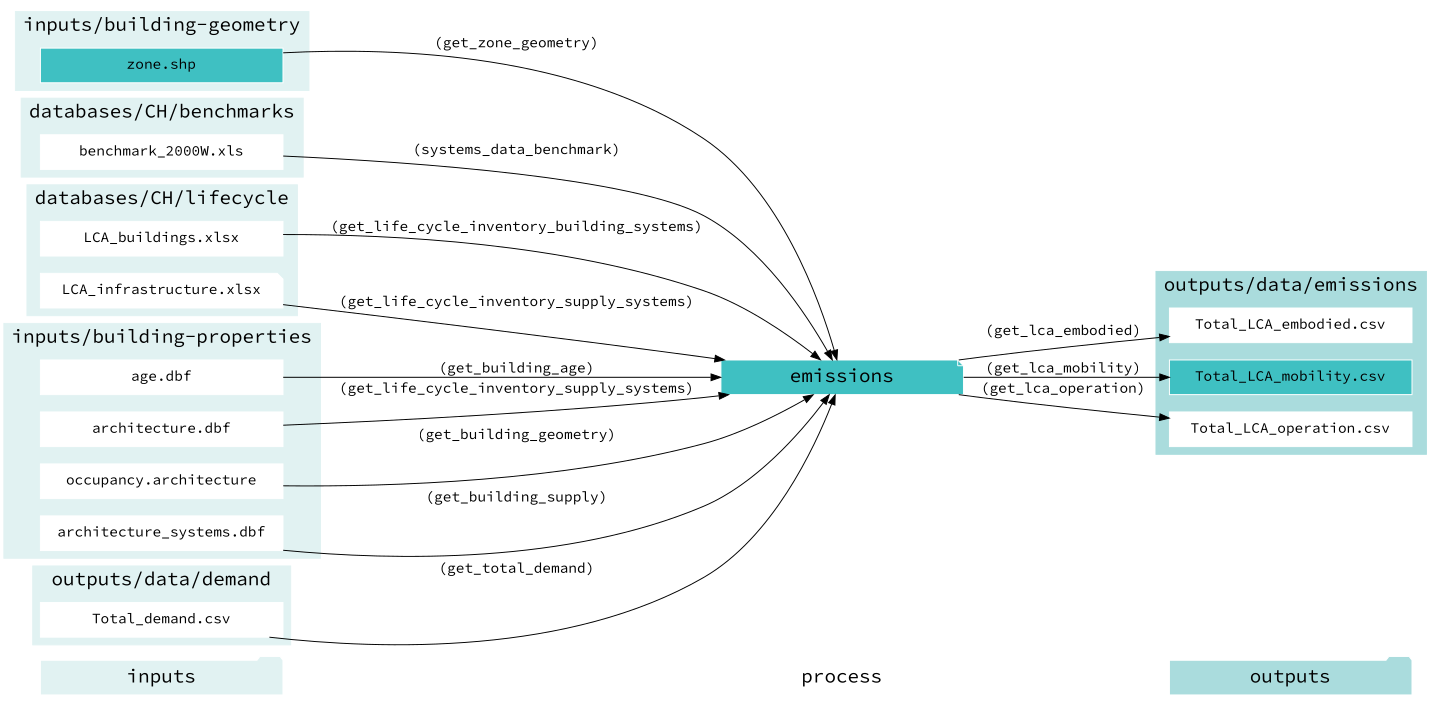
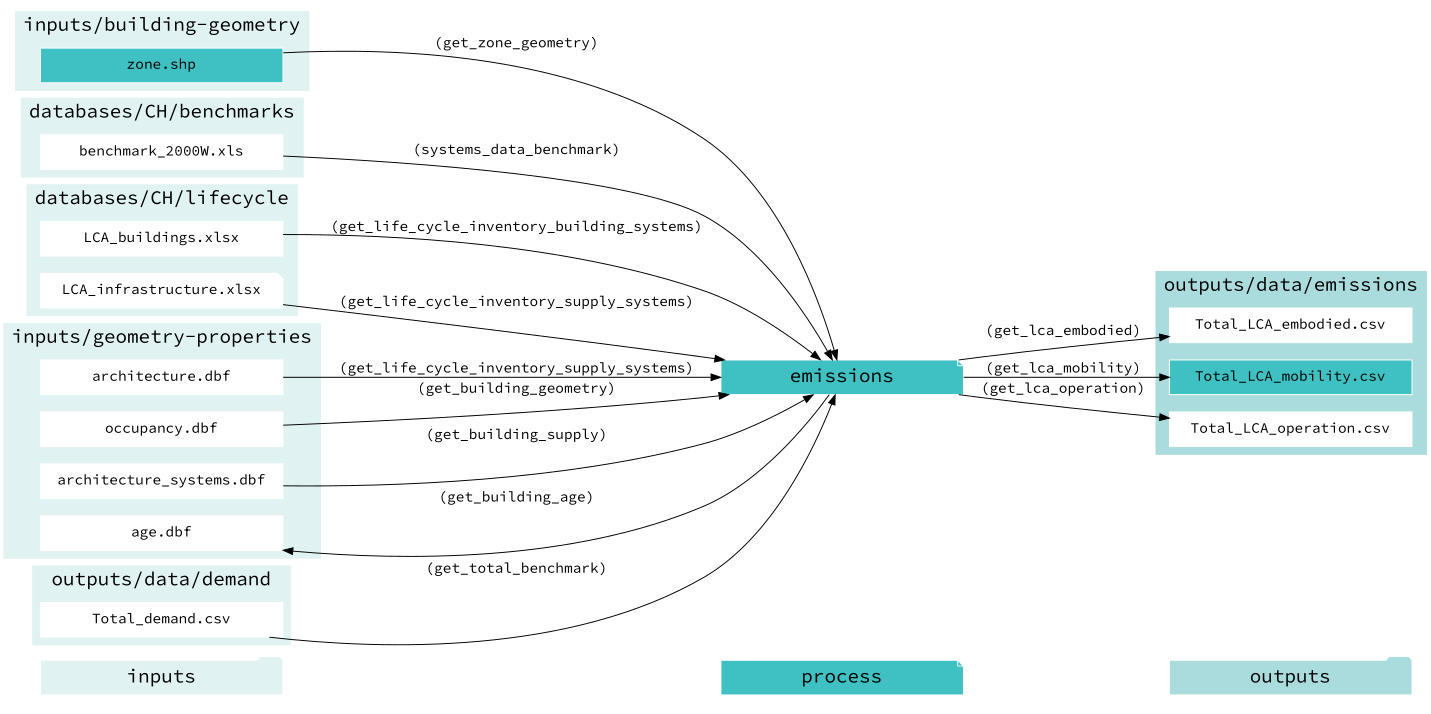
cluster "inputs/building-properties": label "inputs/building-properties" -> "inputs/geometry-properties"
edge "age.dbf" -> "emissions": reversed
node "occupancy.architecture": label "occupancy.architecture" -> "occupancy.dbf"
edge "Total_demand.csv" -> "emissions": label "(get_total_demand)" -> "(get_total_benchmark)"
node "process": fillcolor white -> #3fc0c2
